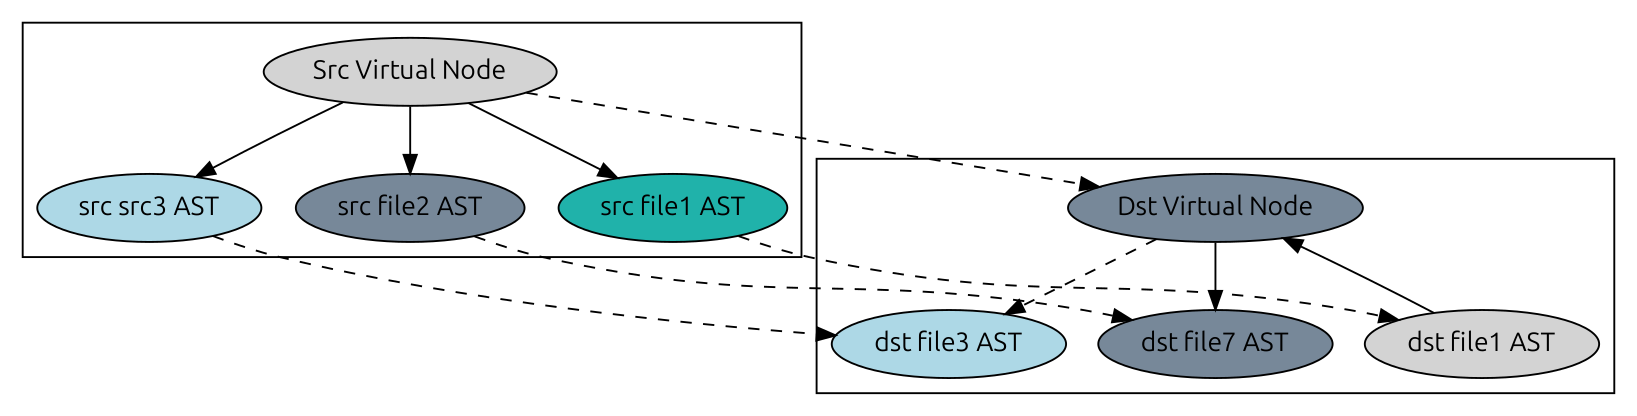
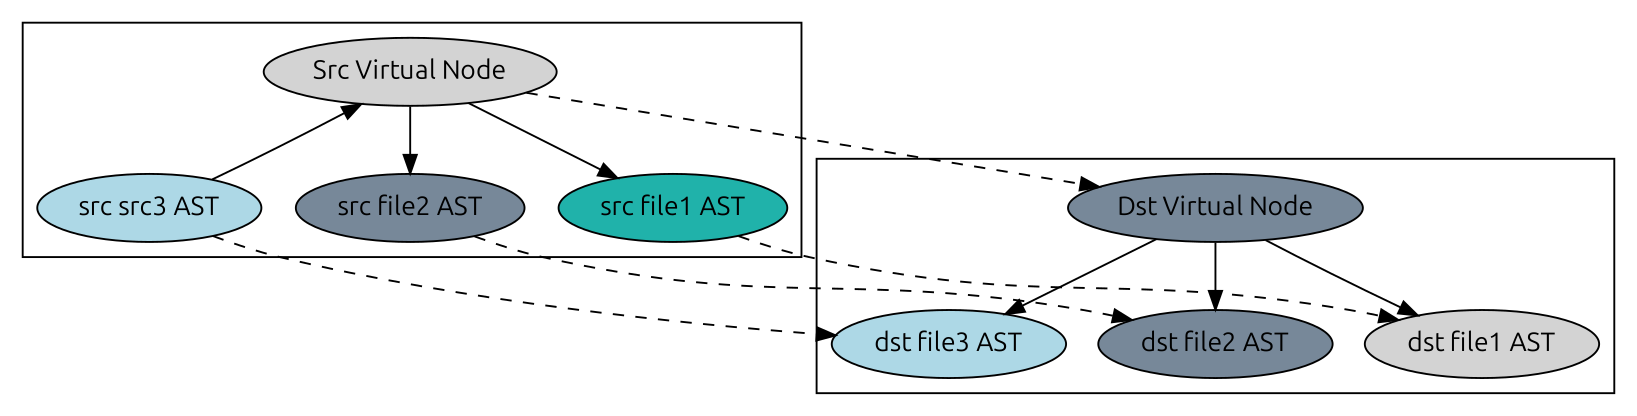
edge "Src Virtual Node" -> "src src3 AST": reversed
edge "Dst Virtual Node" -> "dst file3 AST": style dashed -> solid
edge "dst file1 AST" -> "Dst Virtual Node": reversed
node "dst file7 AST": label "dst file7 AST" -> "dst file2 AST"
